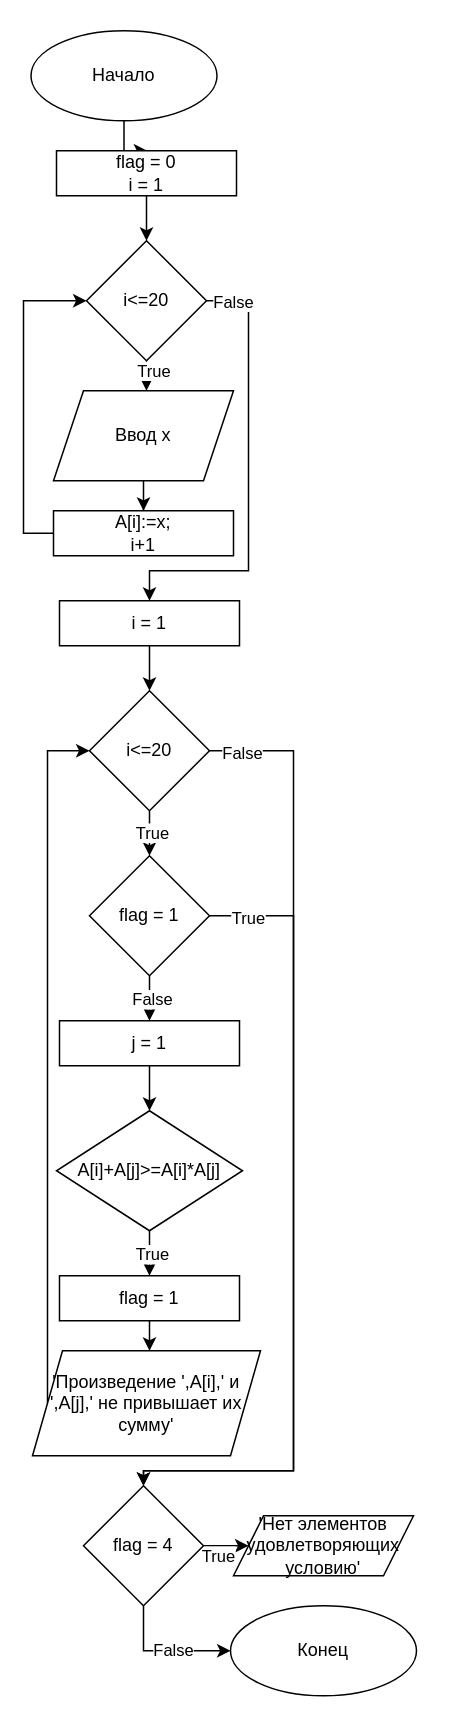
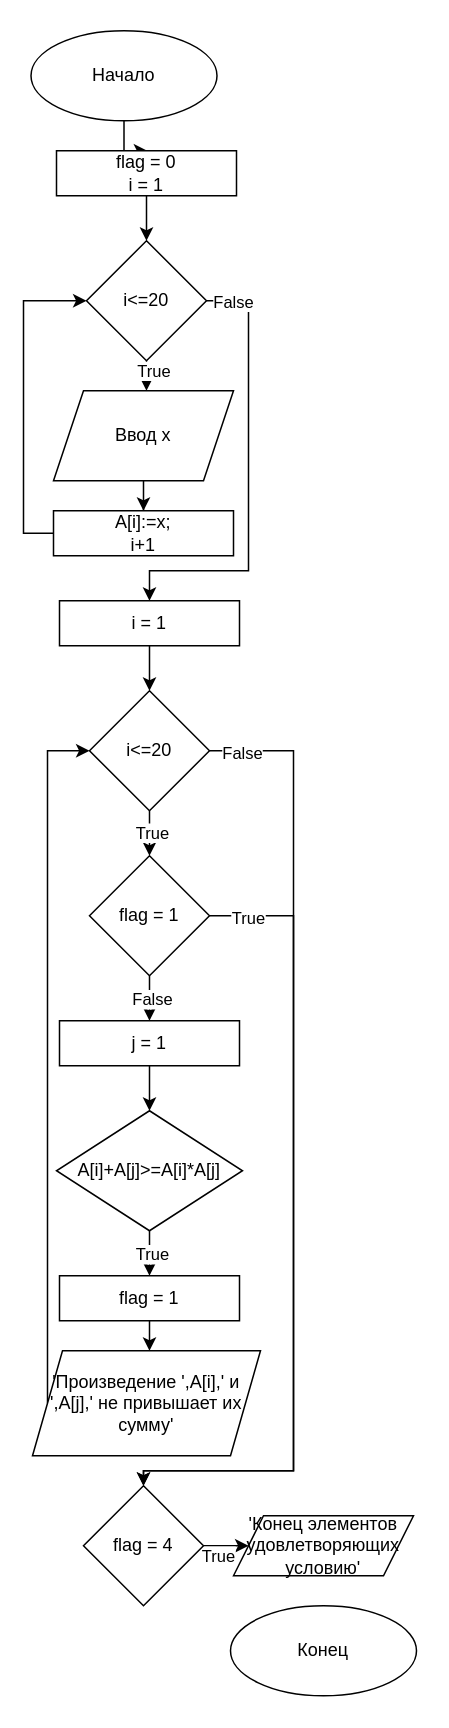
node "'Нет элементов удовлетворяющих условию'": label "'Нет элементов удовлетворяющих условию'" -> "'Конец элементов удовлетворяющих условию'"
edge "flag = 4" -> "Конец": removed, label "False"
